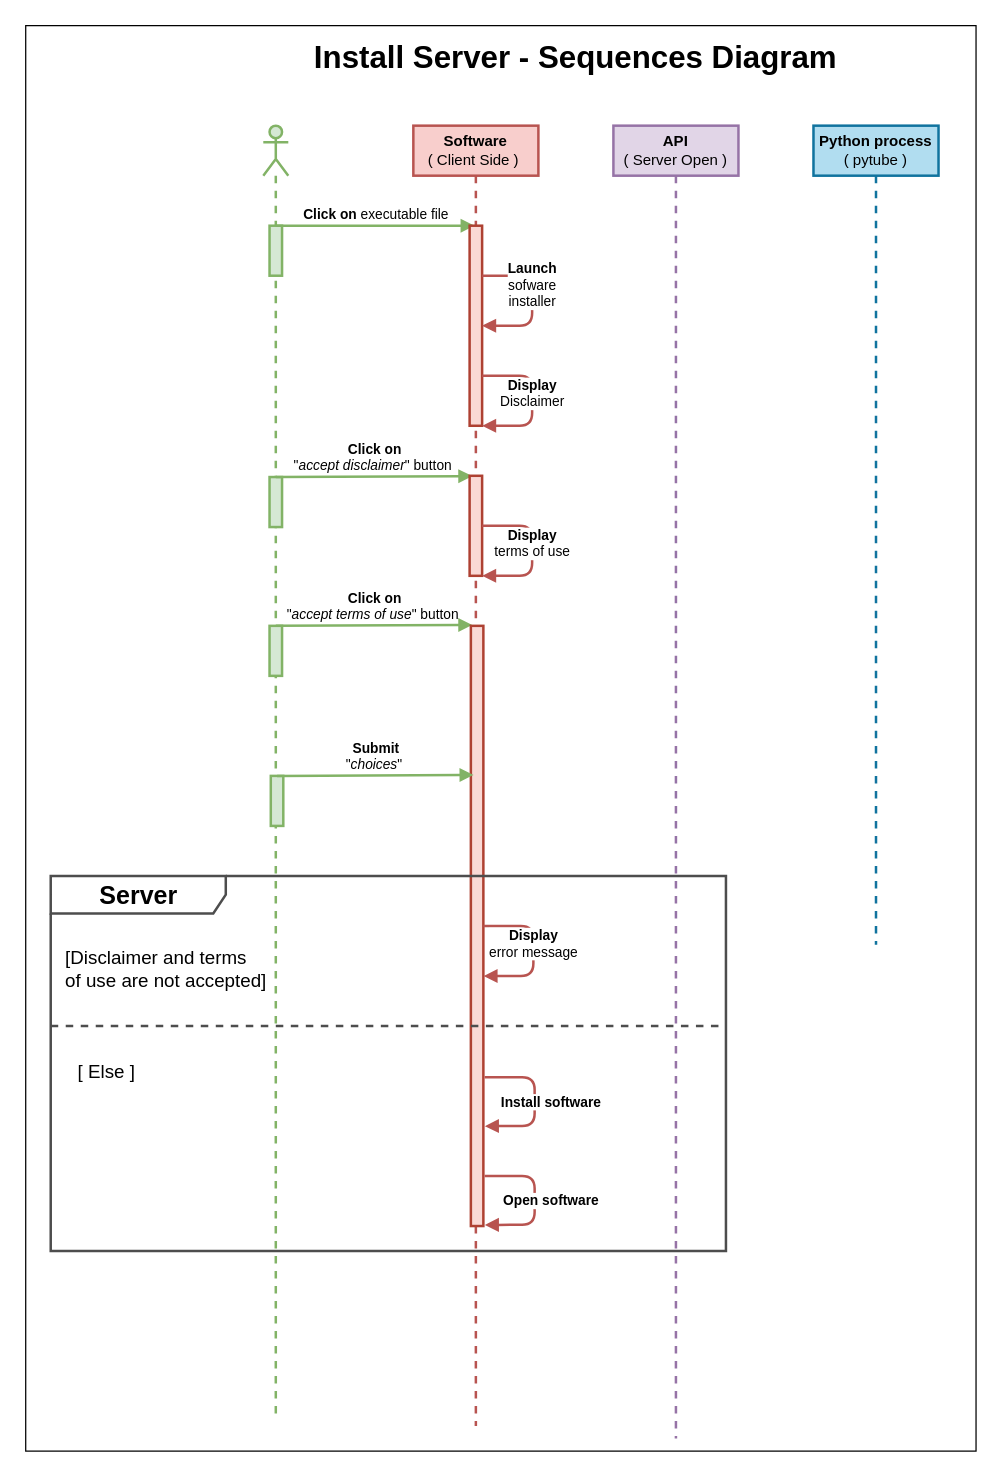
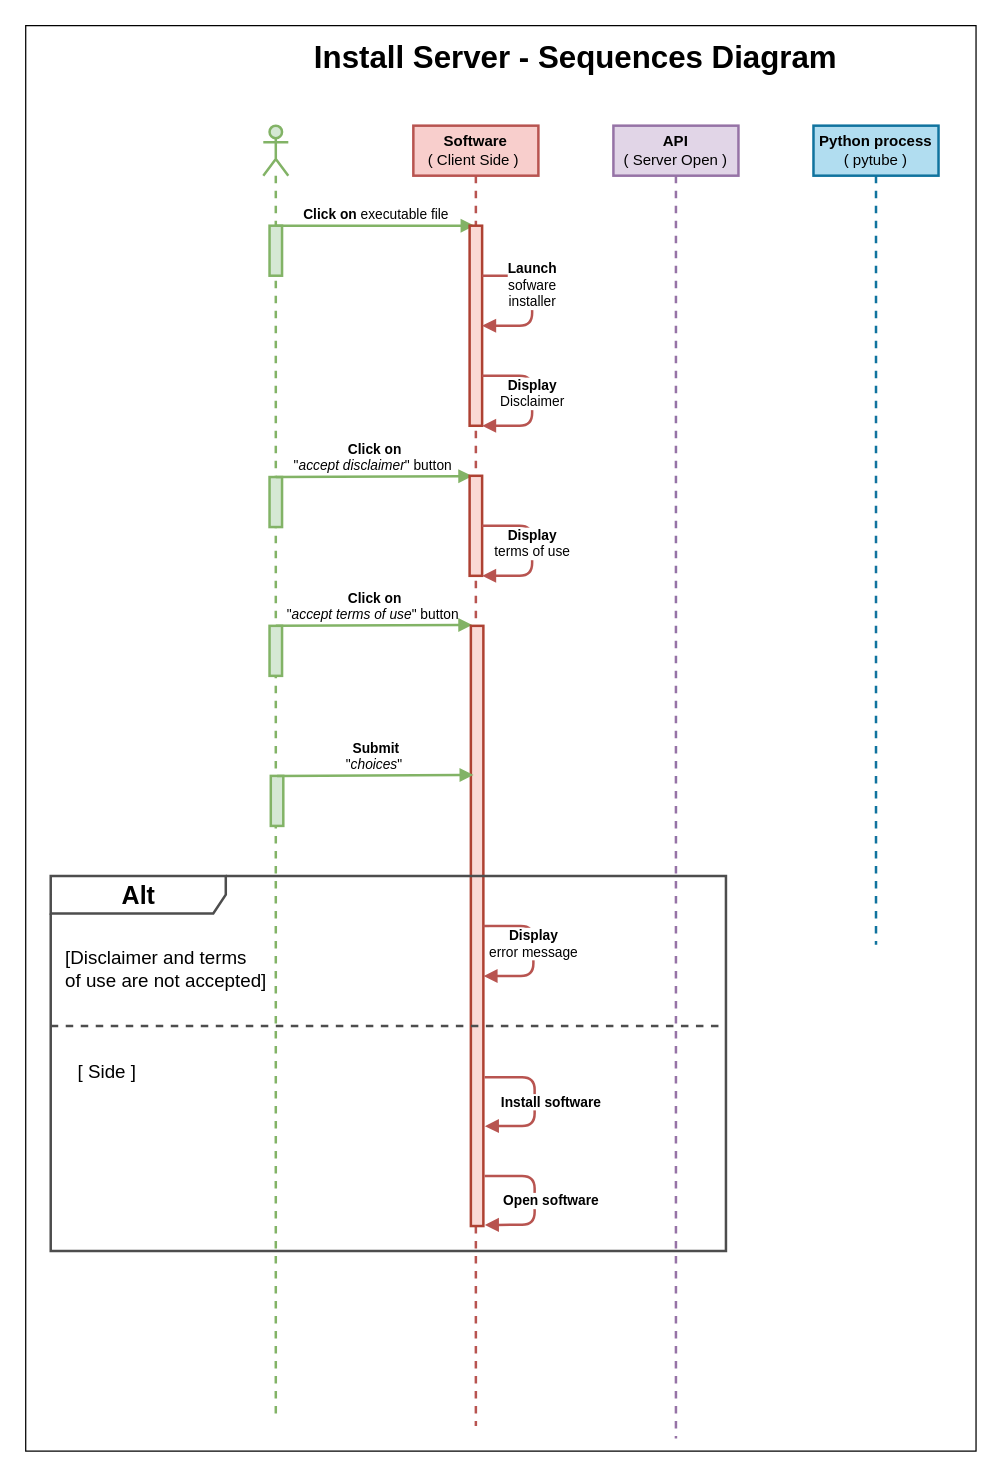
node "Server": label "Server" -> "Alt"
node "[ Else ]": label "[ Else ]" -> "[ Side ]"
